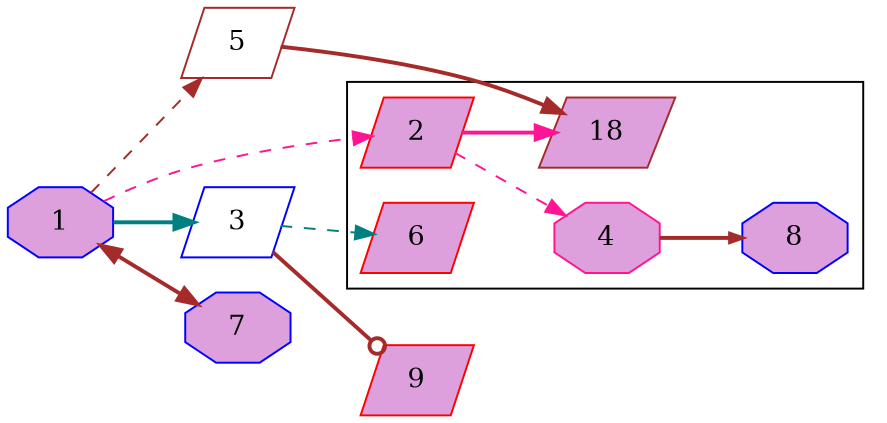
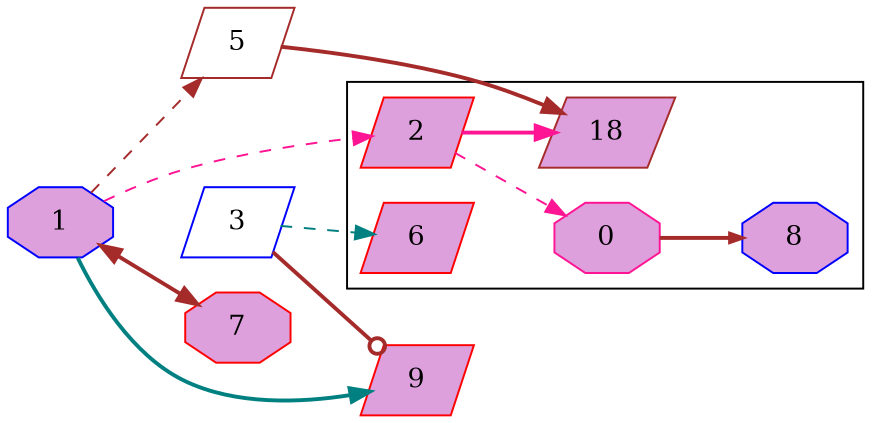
edge "1" -> "3": now "1" -> "9"
node "4": label "4" -> "0"
node "7": color blue -> red
